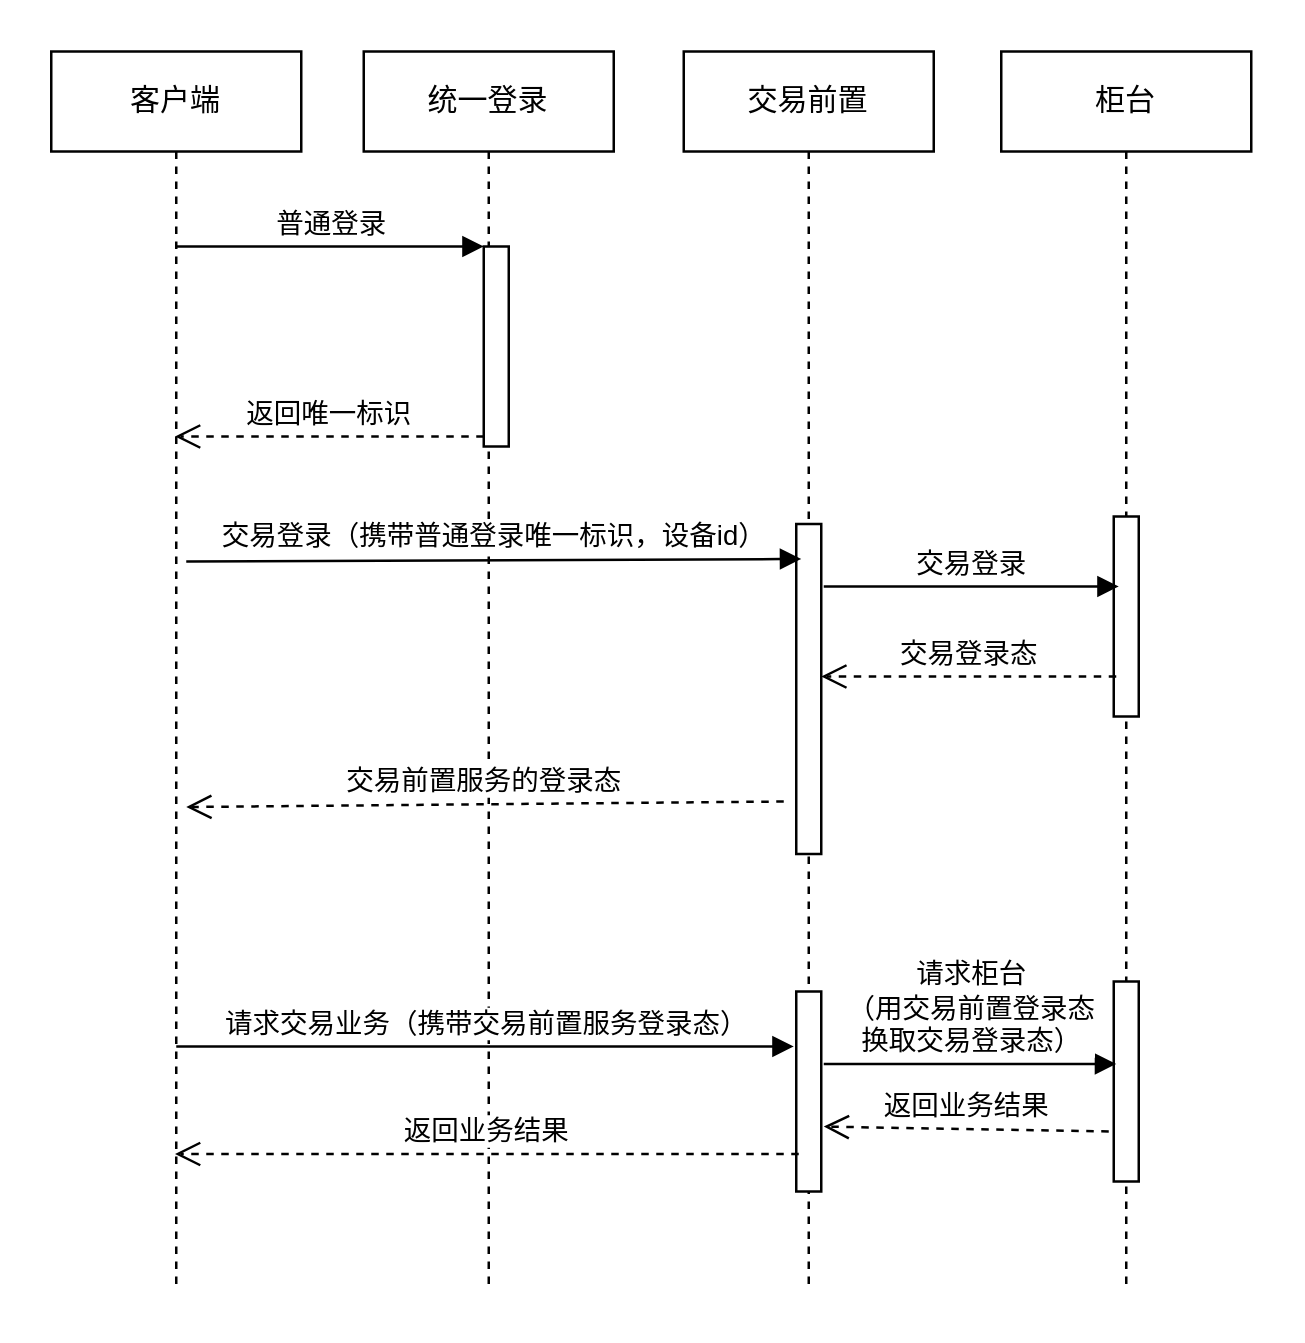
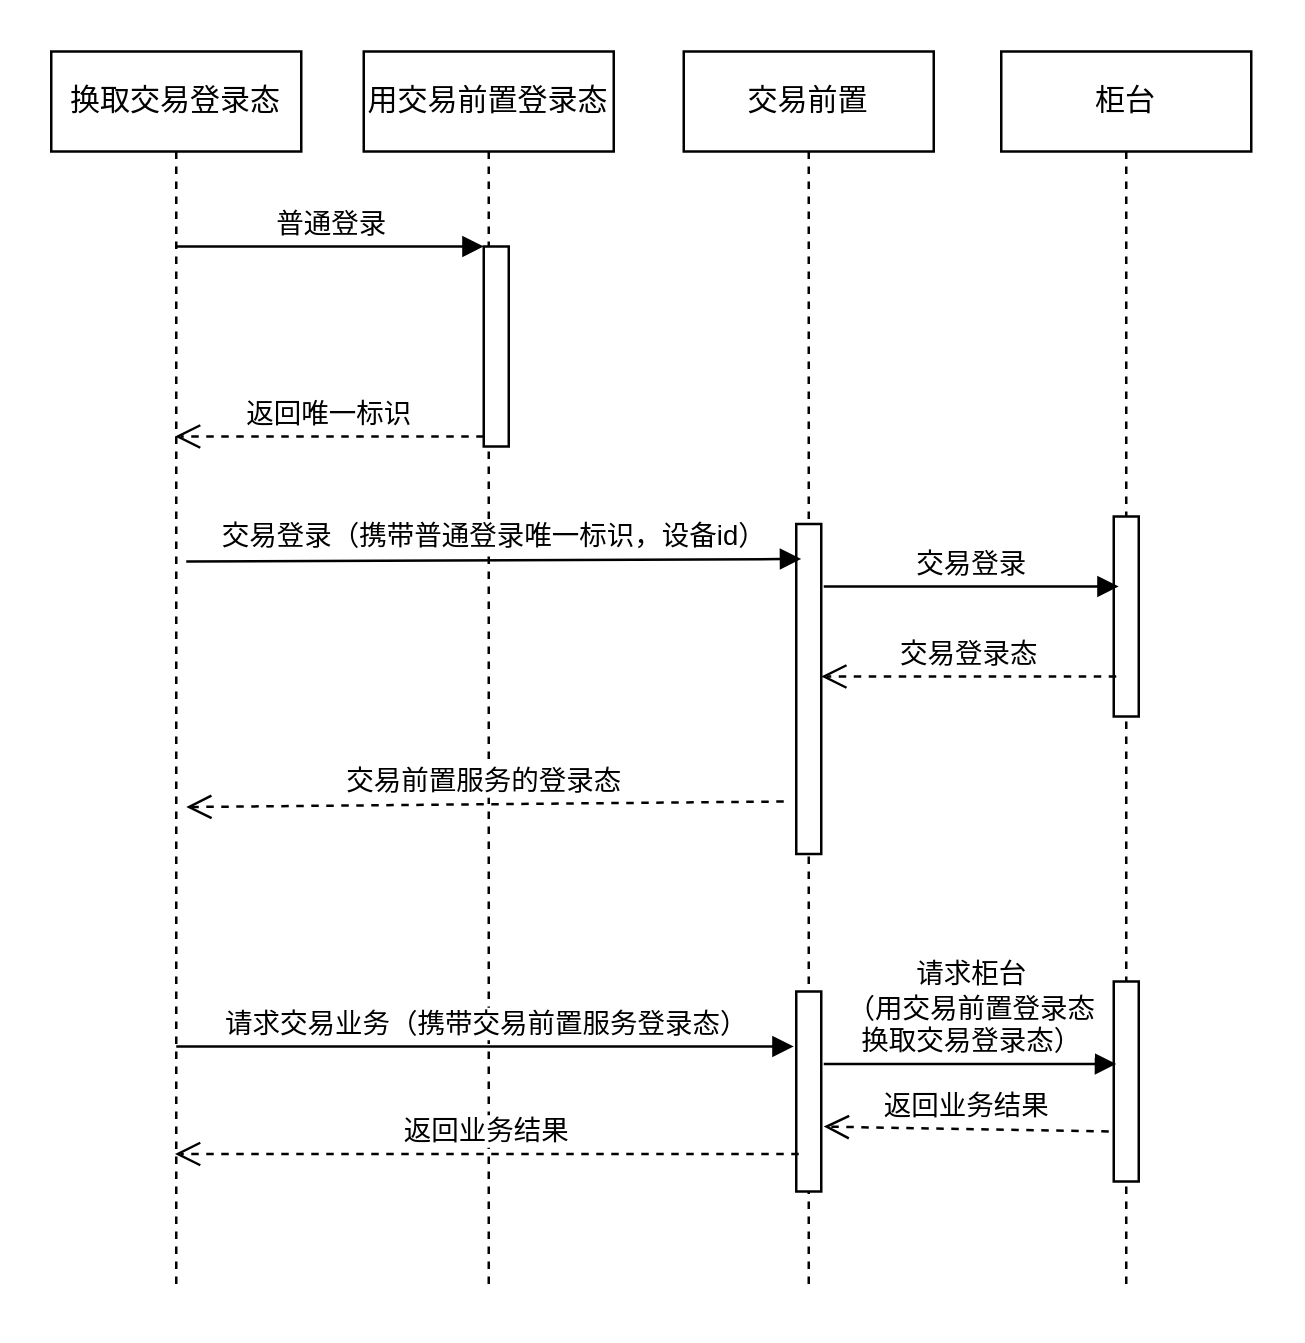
node "客户端": label "客户端" -> "换取交易登录态"
node "统一登录": label "统一登录" -> "用交易前置登录态"
